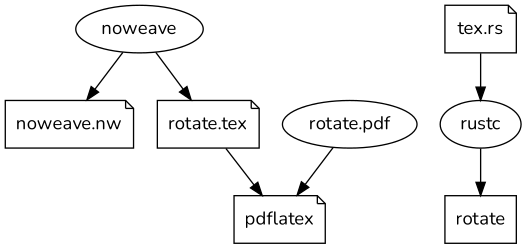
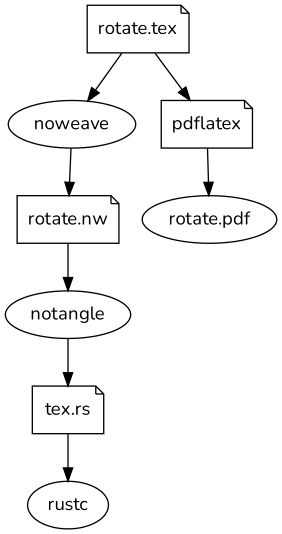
edge "noweave" -> "rotate.tex": reversed
node "noweave.nw": label "noweave.nw" -> "rotate.nw"
edge "rotate.pdf" -> "pdflatex": reversed
node "rotate": removed
node "notangle": added
